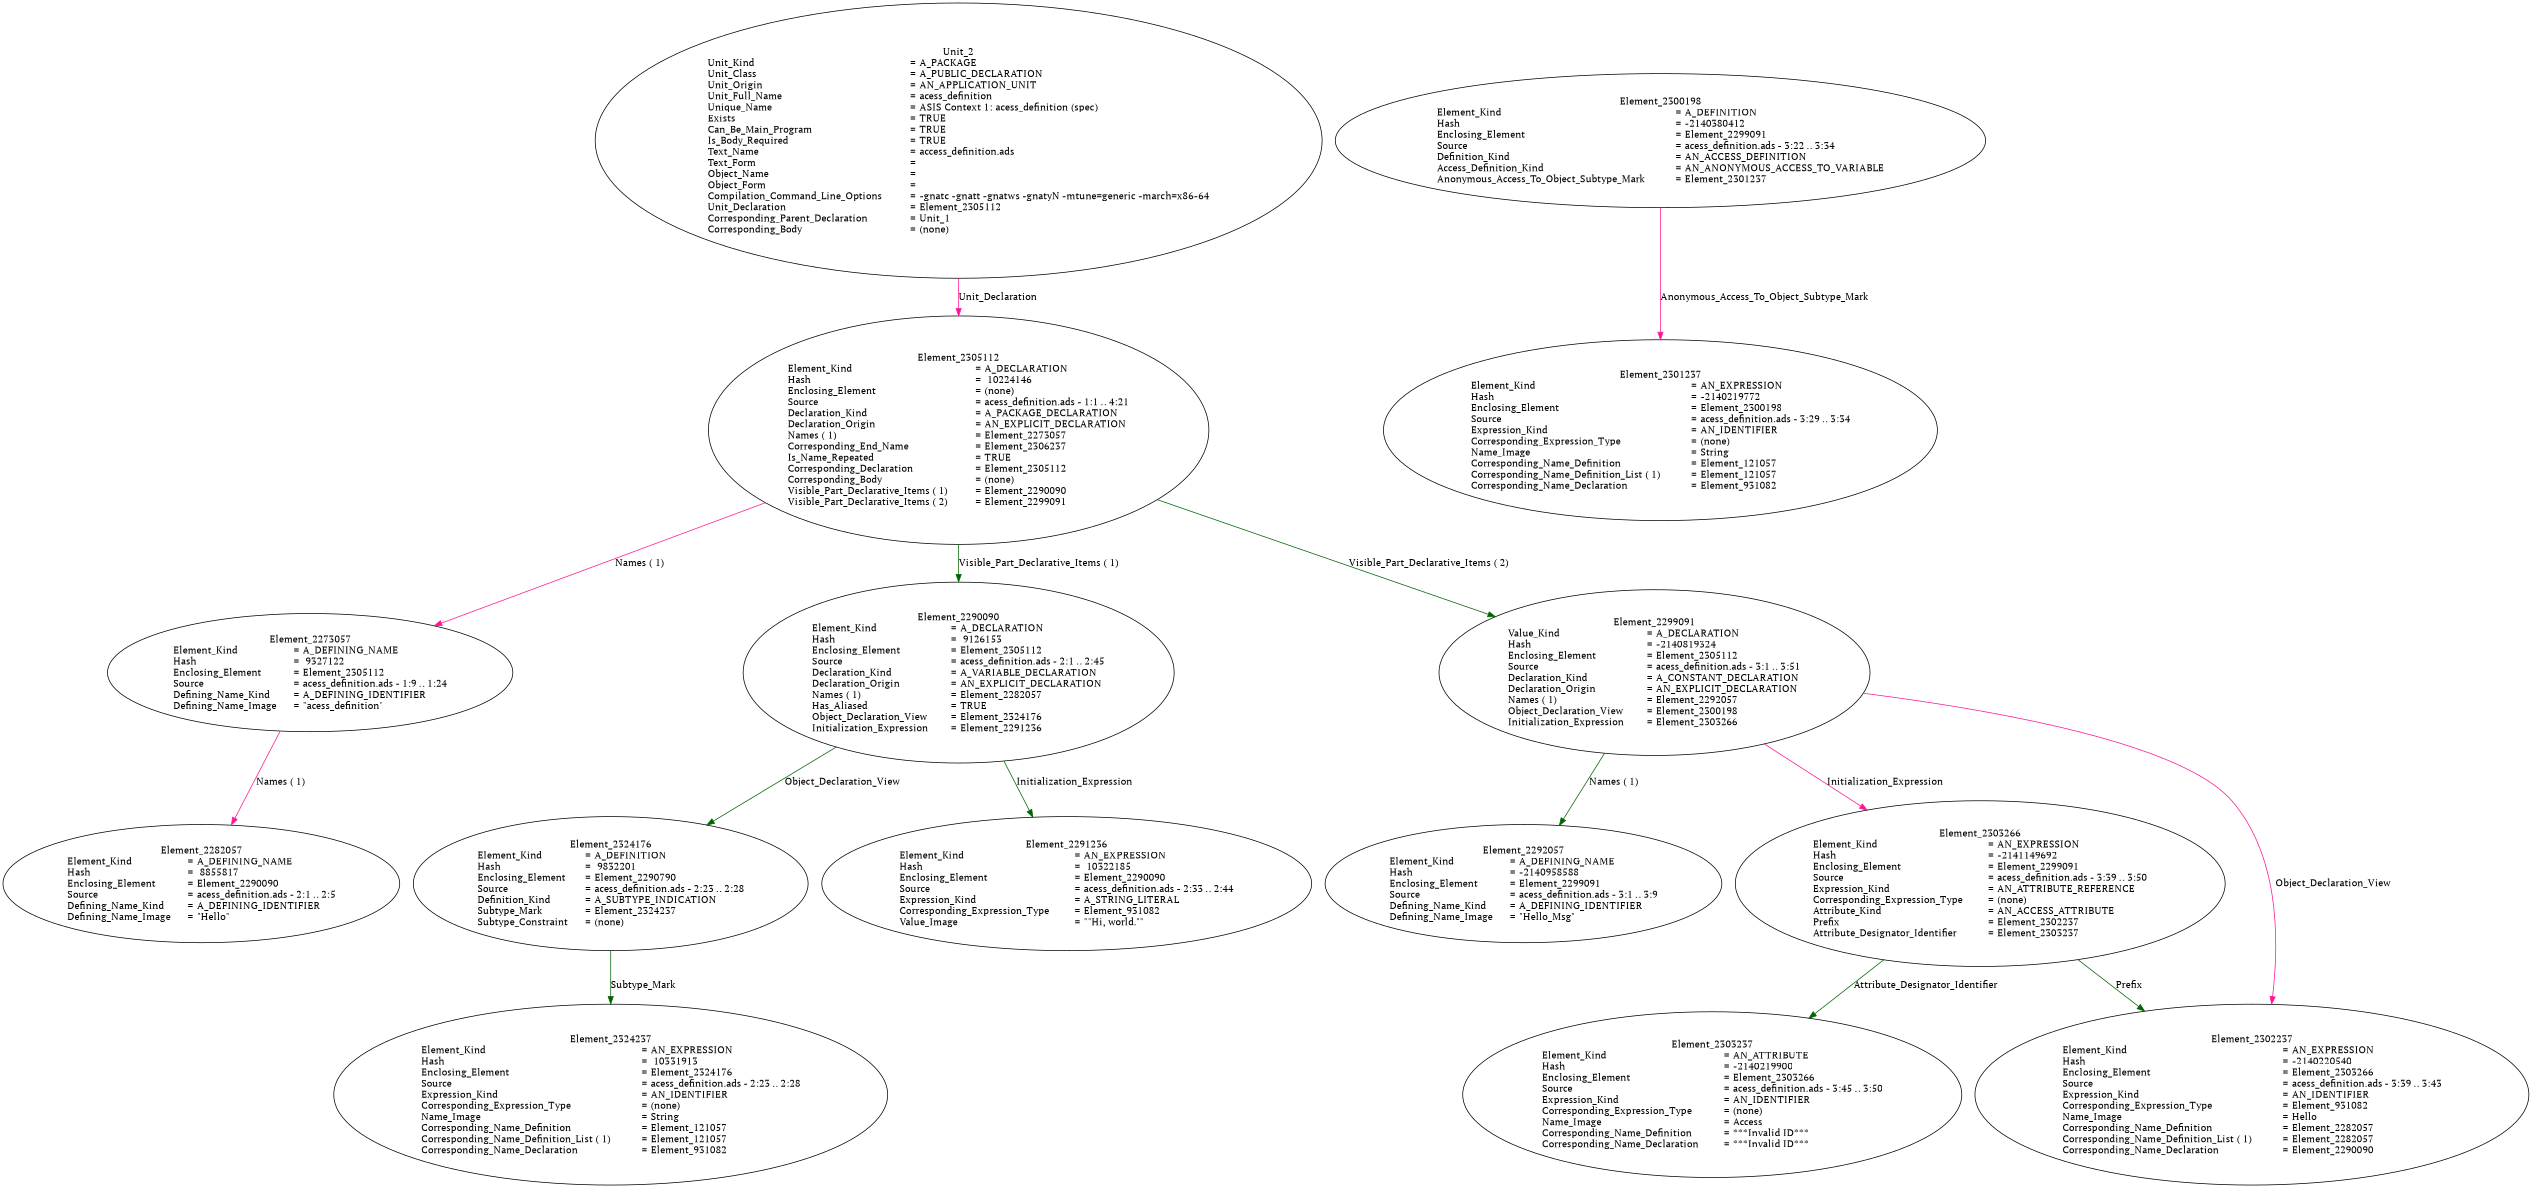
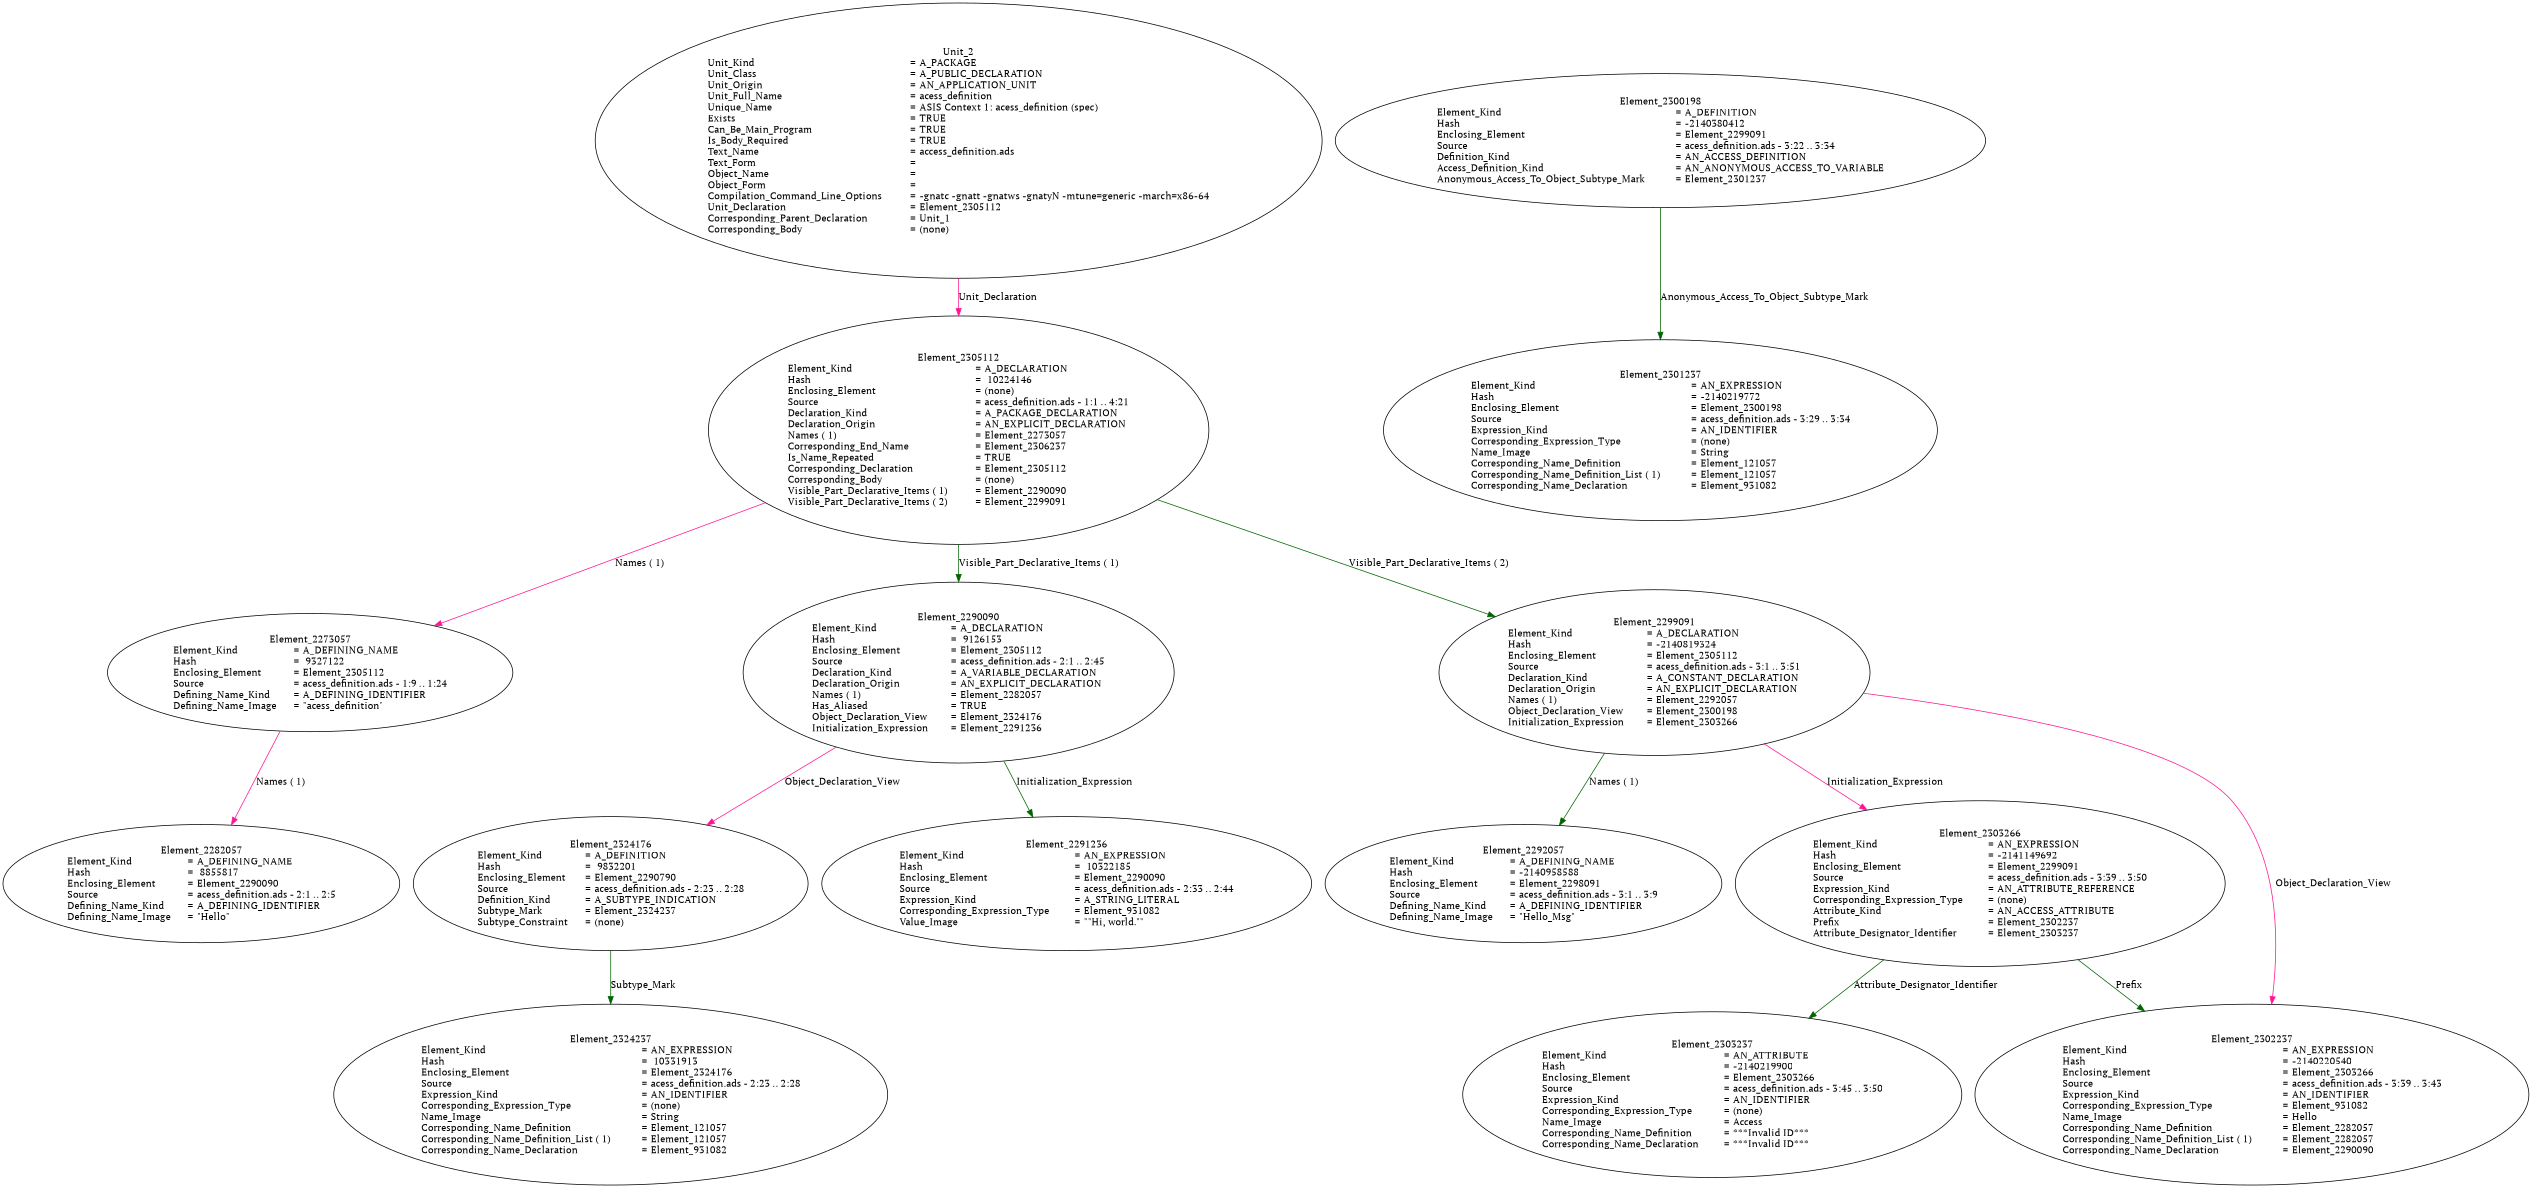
edge "Element_2300198" -> "Element_2301237": color deeppink -> darkgreen
node "Element_2299091": text "Value_Kind" -> "Element_Kind"
edge "Element_2290090" -> "Element_2324176": color darkgreen -> deeppink
node "Element_2292057": text "Element_2299091" -> "Element_2298091"
